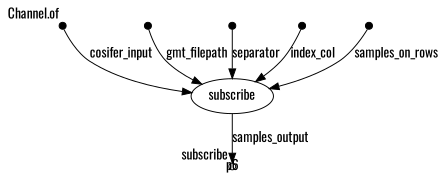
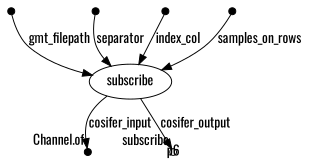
edge "Channel.of" -> "subscribe": reversed
edge "subscribe" -> "p6 subscribe": label "samples_output" -> "cosifer_output"
